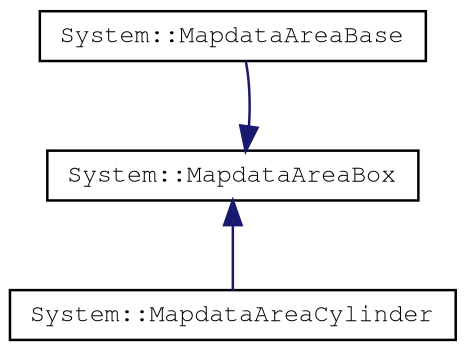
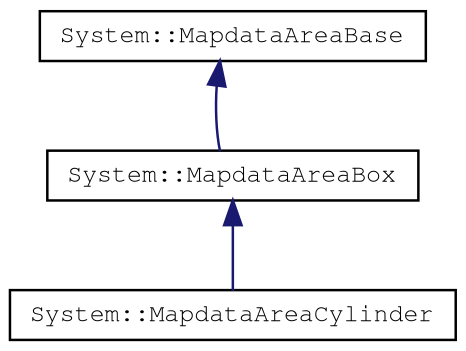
edge "System::MapdataAreaBase" -> "System::MapdataAreaBox": reversed
